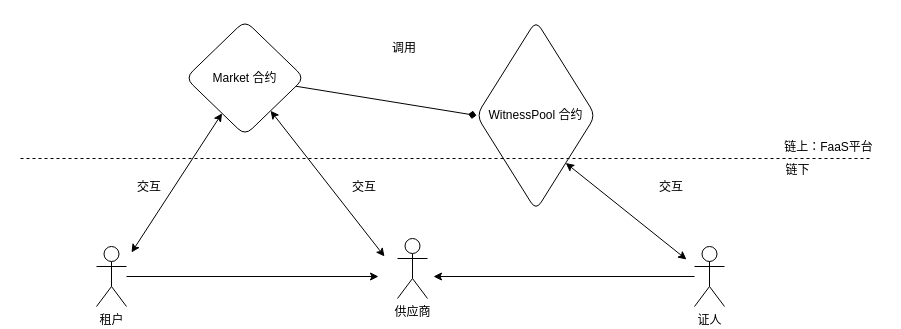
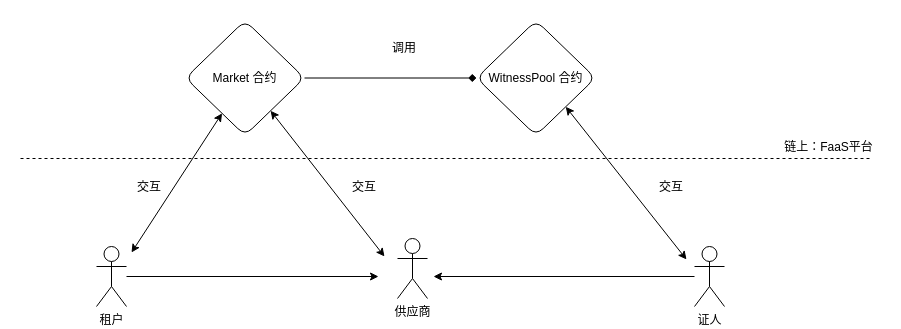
node "WitnessPool 合约": size 119x190 -> 119x115
node "链下": removed
